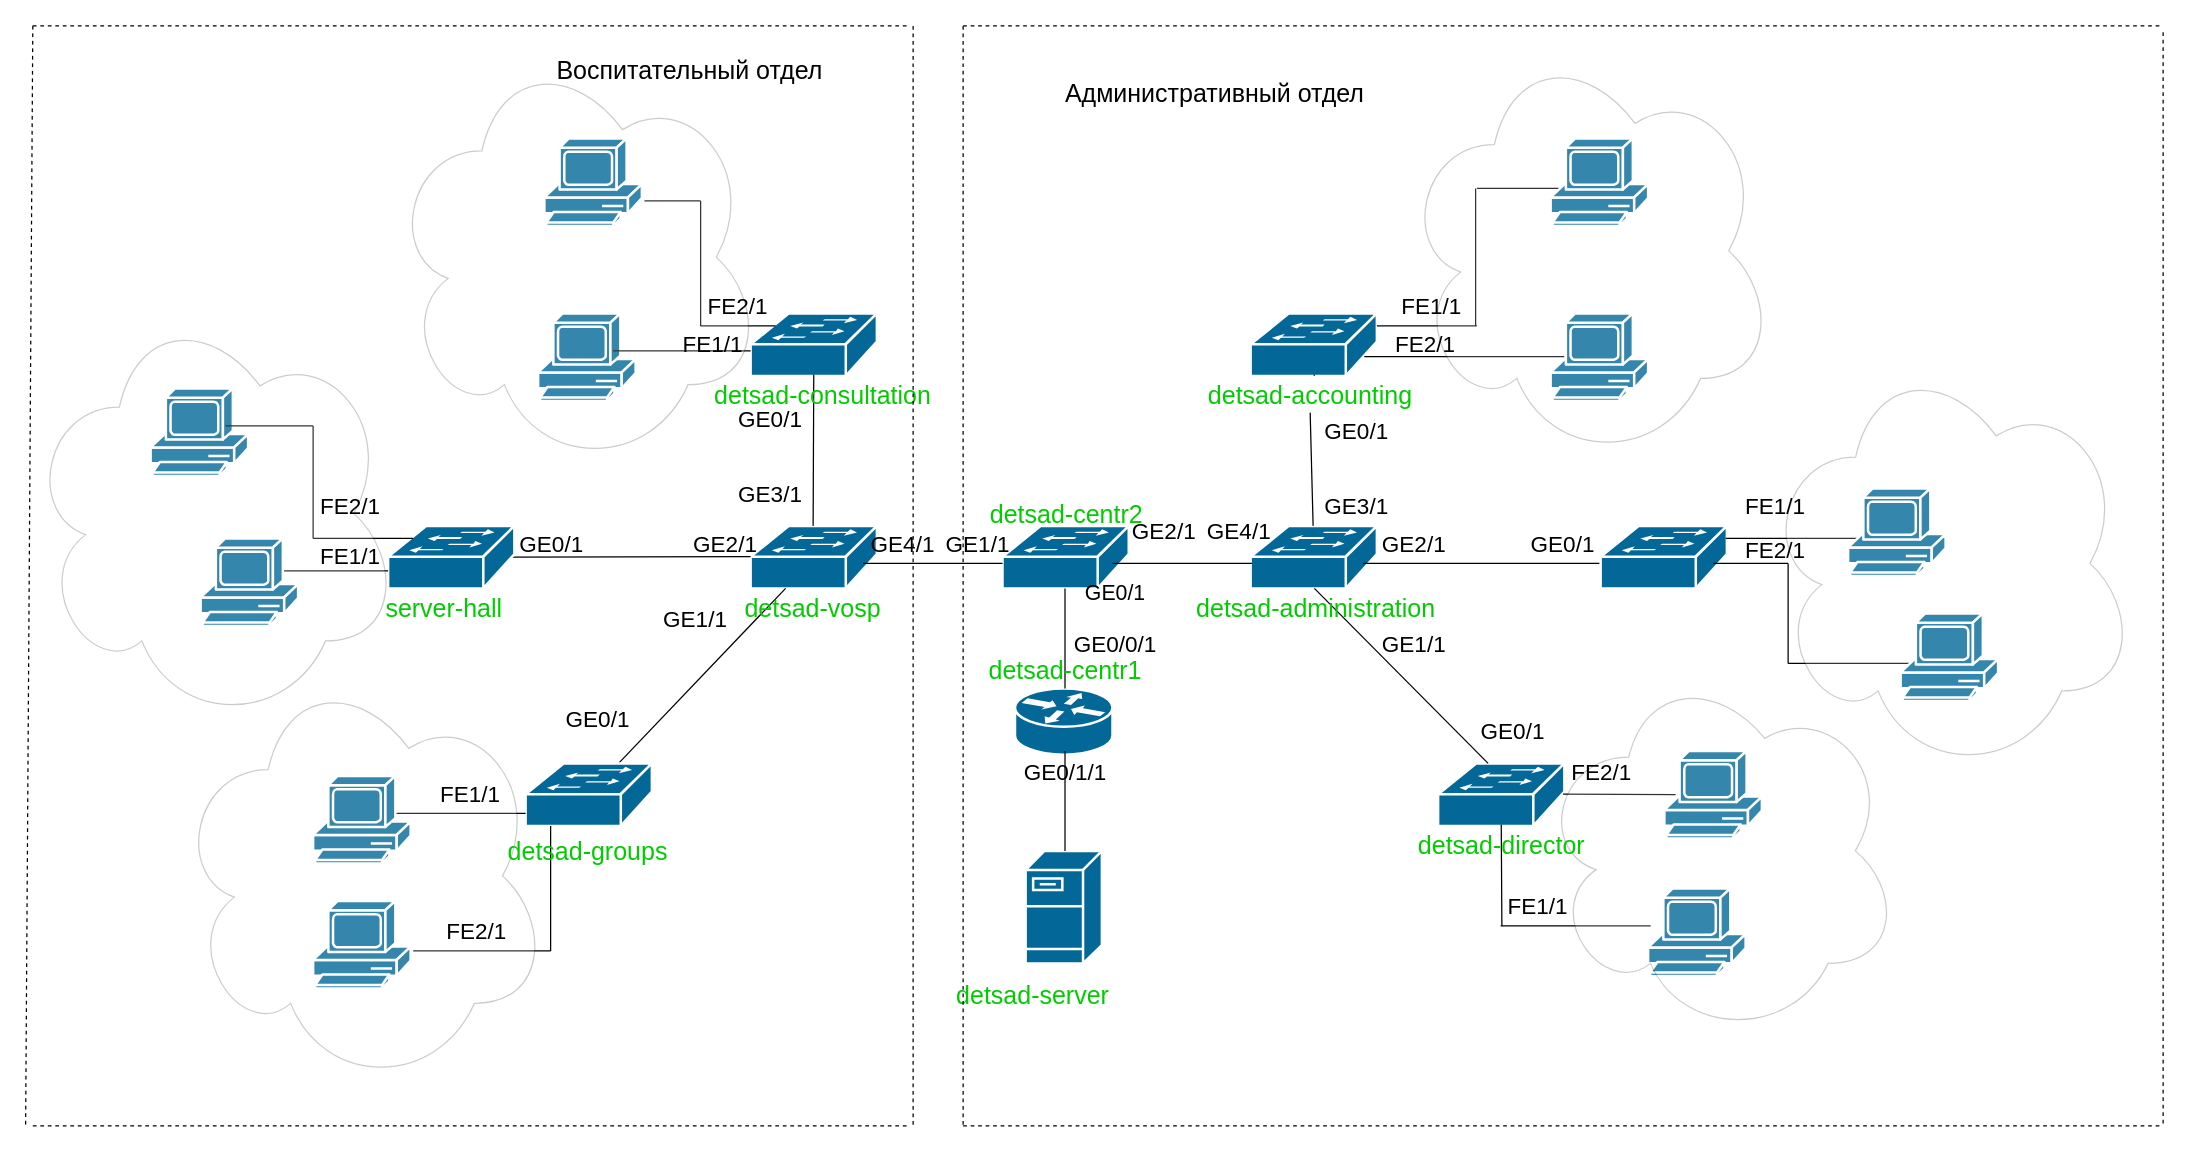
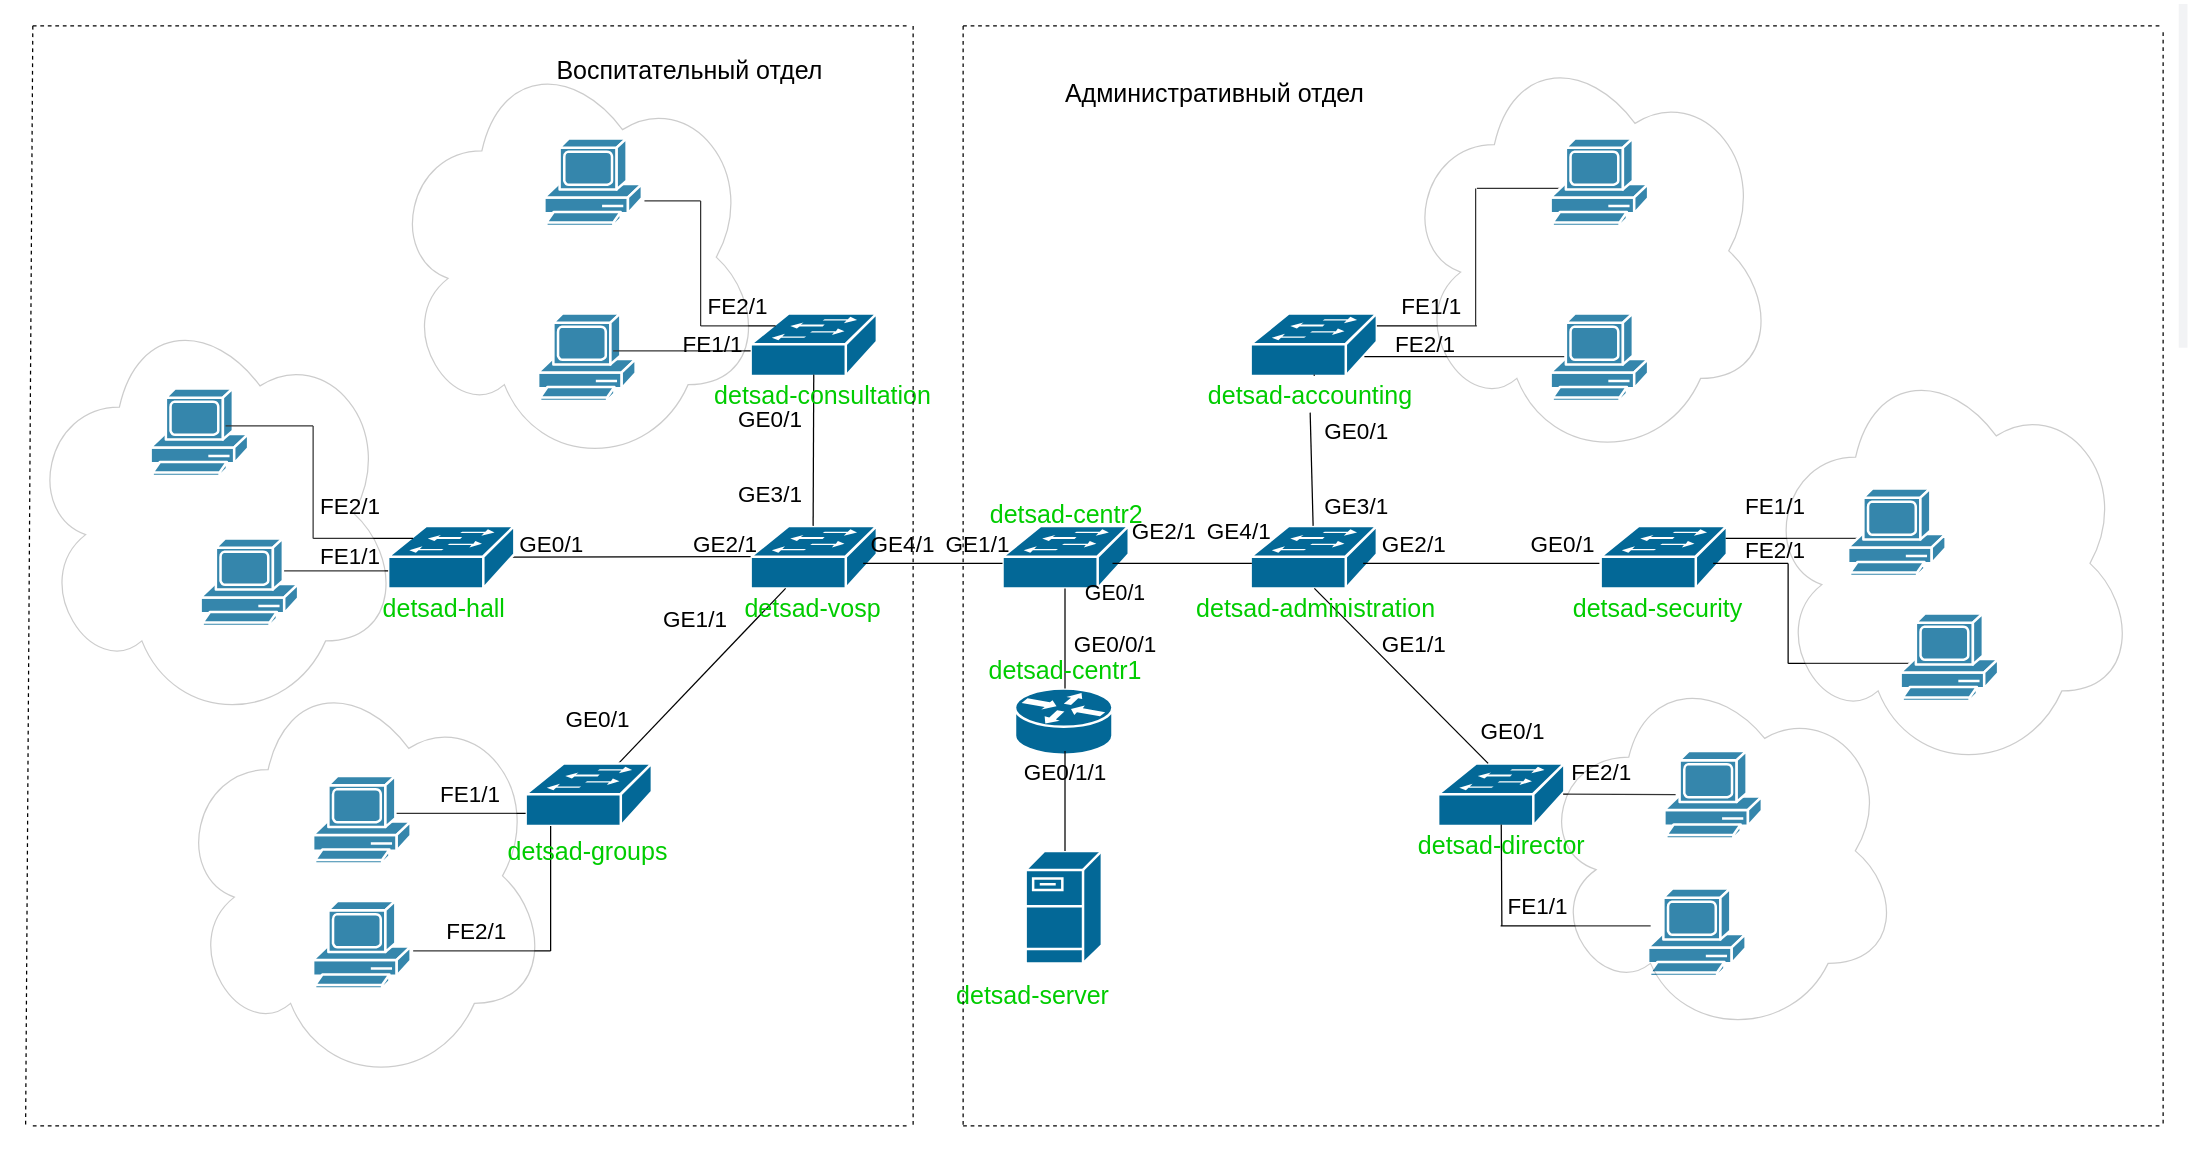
node "server-hall": label "server-hall" -> "detsad-hall"
node "detsad-security": added
